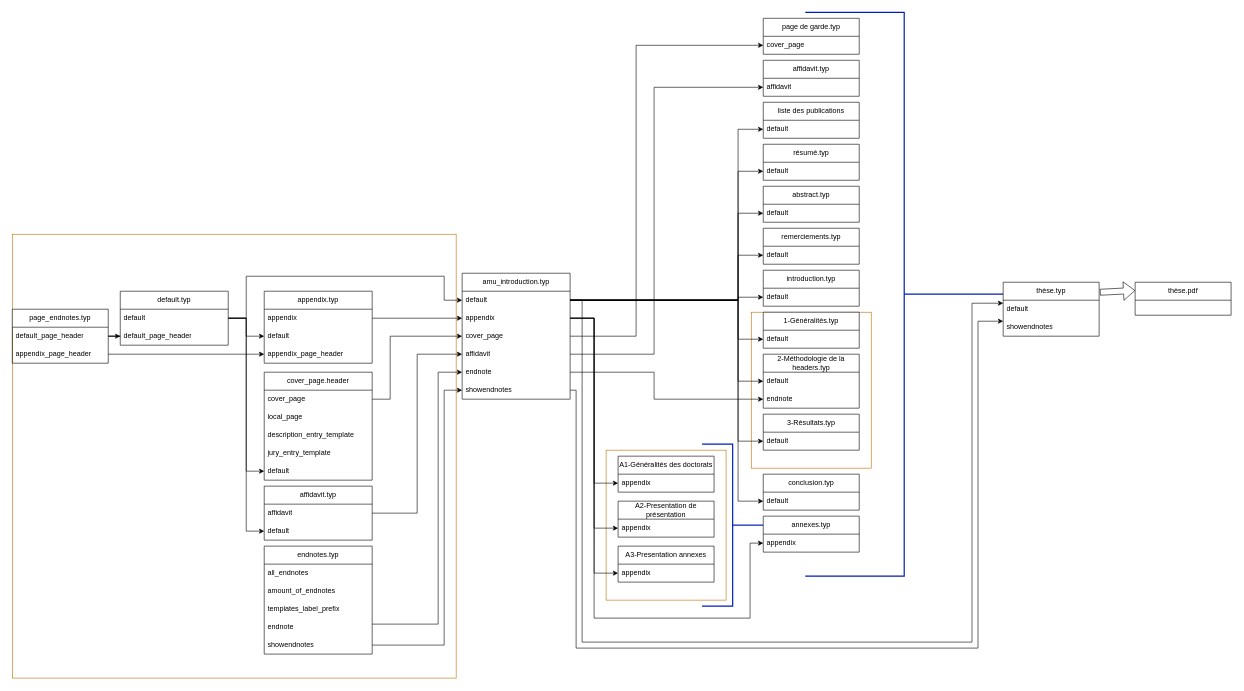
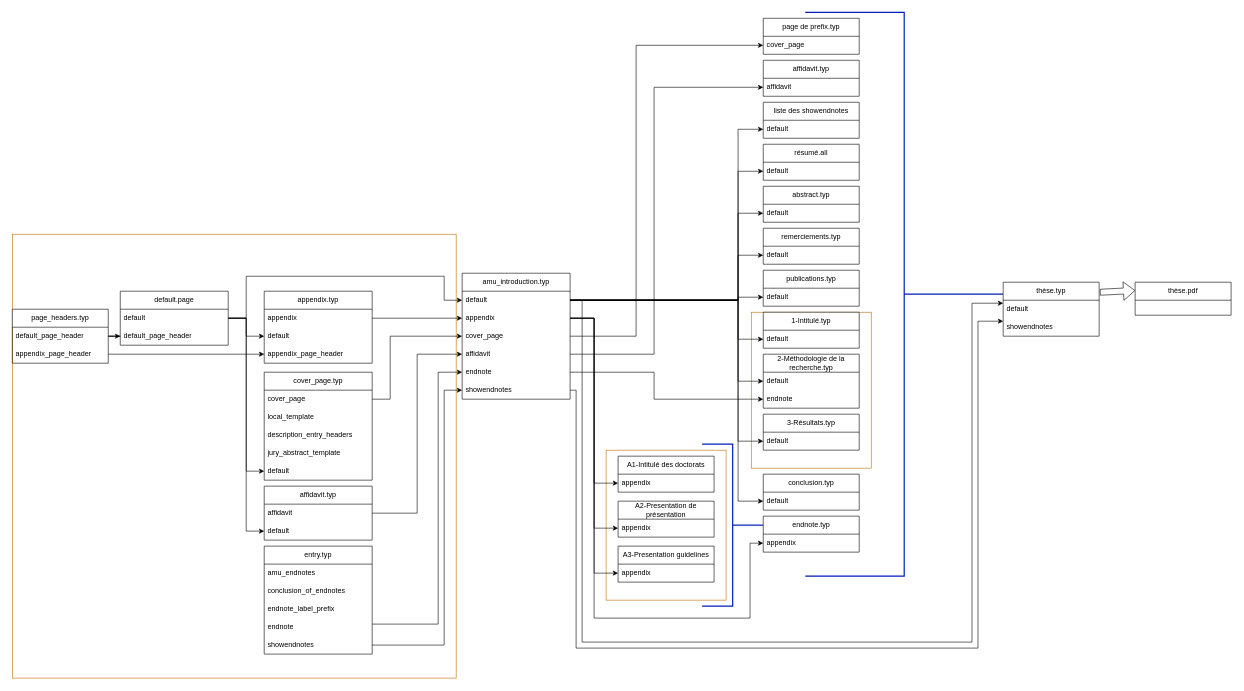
node "page de garde.typ": label "page de garde.typ" -> "page de prefix.typ"
node "liste des publications": label "liste des publications" -> "liste des showendnotes"
node "résumé.typ": label "résumé.typ" -> "résumé.all"
node "introduction.typ": label "introduction.typ" -> "publications.typ"
node "default.typ": label "default.typ" -> "default.page"
node "page_endnotes.typ": label "page_endnotes.typ" -> "page_headers.typ"
node "1-Généralités.typ": label "1-Généralités.typ" -> "1-Intitulé.typ"
node "2-Méthodologie de la headers.typ": label "2-Méthodologie de la headers.typ" -> "2-Méthodologie de la recherche.typ"
node "cover_page.header": label "cover_page.header" -> "cover_page.typ"
node "local_page": label "local_page" -> "local_template"
node "description_entry_template": label "description_entry_template" -> "description_entry_headers"
node "jury_entry_template": label "jury_entry_template" -> "jury_abstract_template"
node "A1-Généralités des doctorats": label "A1-Généralités des doctorats" -> "A1-Intitulé des doctorats"
node "annexes.typ": label "annexes.typ" -> "endnote.typ"
node "endnotes.typ": label "endnotes.typ" -> "entry.typ"
node "A3-Presentation annexes": label "A3-Presentation annexes" -> "A3-Presentation guidelines"
node "all_endnotes": label "all_endnotes" -> "amu_endnotes"
node "amount_of_endnotes": label "amount_of_endnotes" -> "conclusion_of_endnotes"
node "templates_label_prefix": label "templates_label_prefix" -> "endnote_label_prefix"
